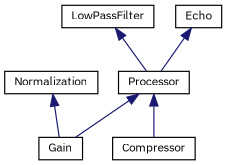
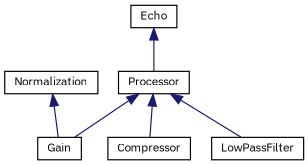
edge "Processor" -> "LowPassFilter": reversed
